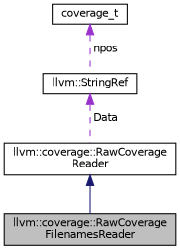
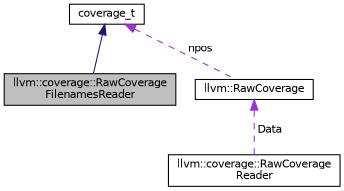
node "llvm::StringRef": label "llvm::StringRef" -> "llvm::RawCoverage"
edge "llvm::coverage::RawCoverage FilenamesReader" -> "llvm::coverage::RawCoverage Reader": now "llvm::coverage::RawCoverage FilenamesReader" -> "coverage_t"
